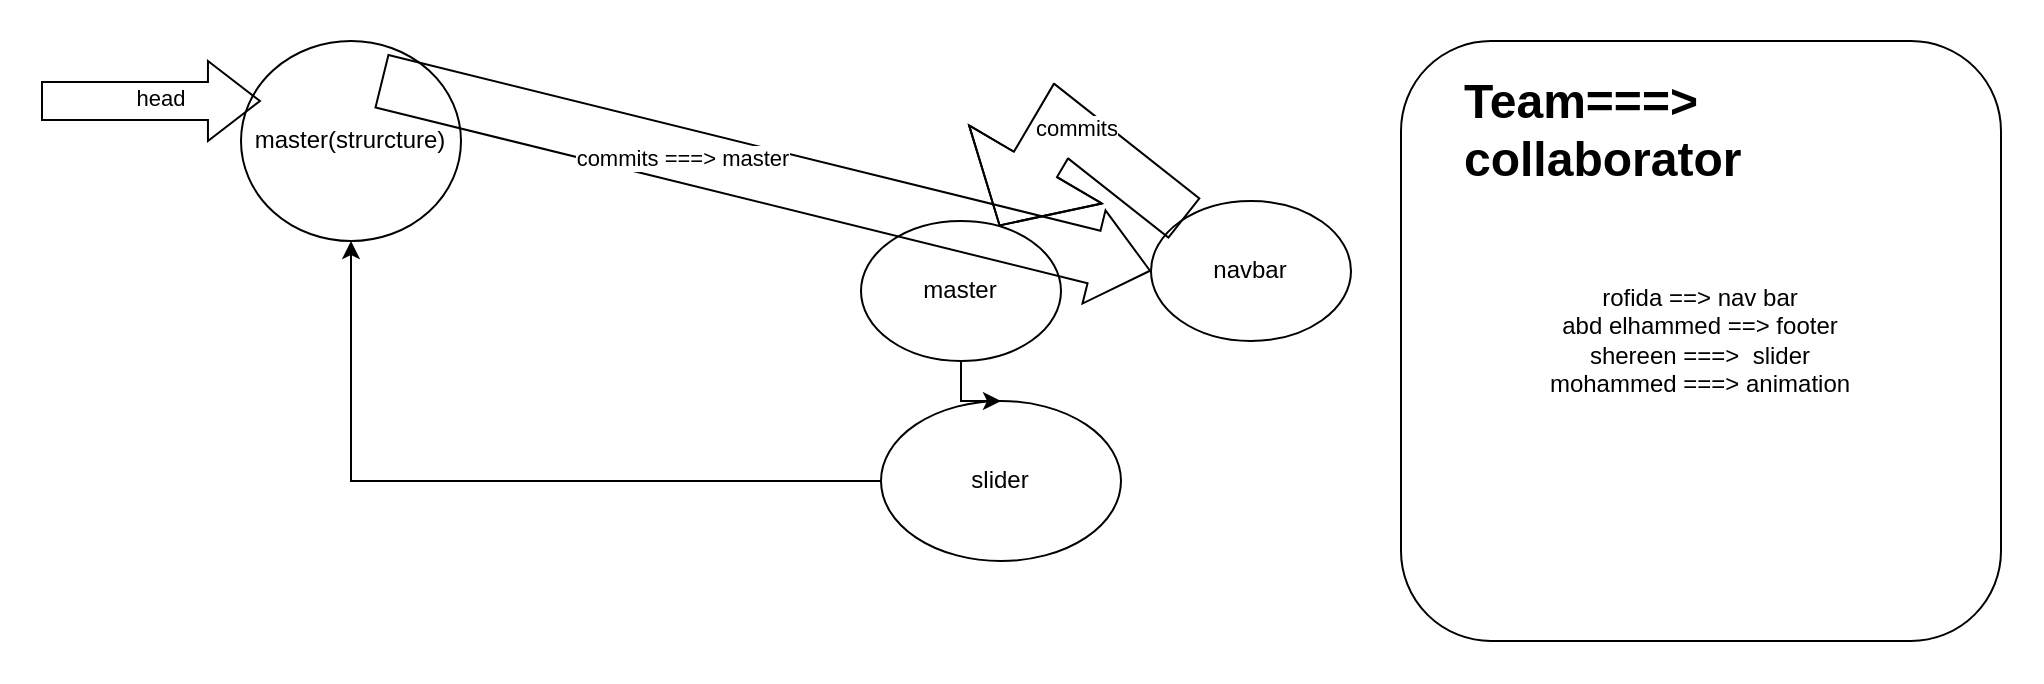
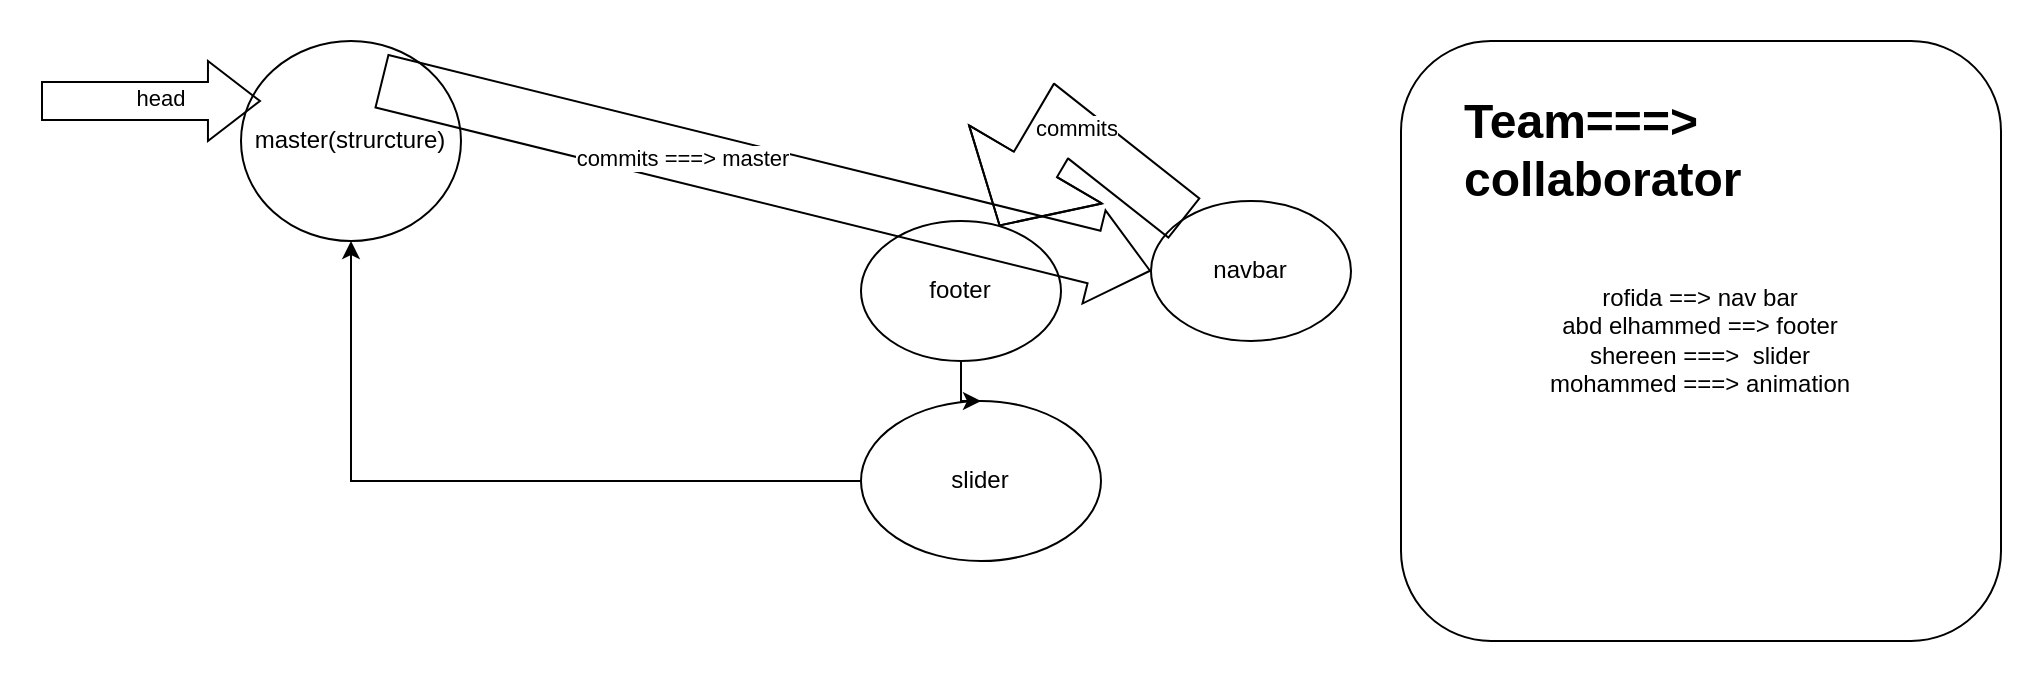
node "Team===> collaborator": moved (1701, 141) -> (1701, 161)
node "master": label "master" -> "footer"
node "slider": moved (1001, 481) -> (981, 481)
